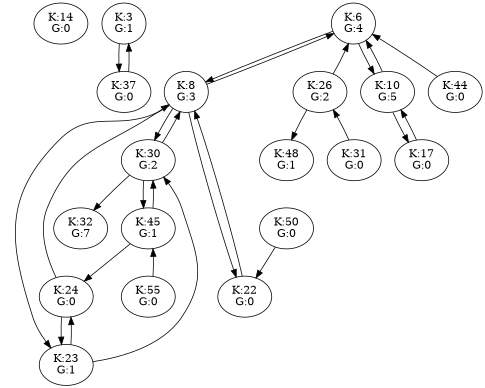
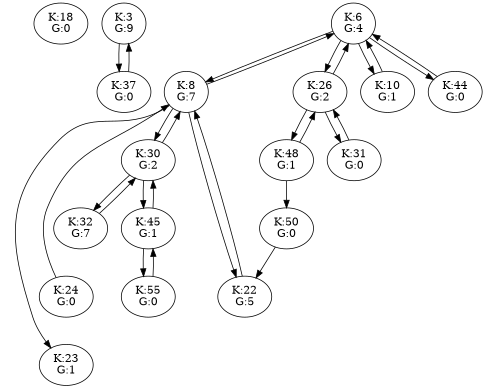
node "K:14 G:0": label "K:14 G:0" -> "K:18 G:0"
node "K:3 G:1": label "K:3 G:1" -> "K:3 G:9"
edge "K:6 G:4" -> "K:26 G:2": added
edge "K:6 G:4" -> "K:44 G:0": added
node "K:8 G:3": label "K:8 G:3" -> "K:8 G:7"
node "K:10 G:5": label "K:10 G:5" -> "K:10 G:1"
edge "K:26 G:2" -> "K:31 G:0": added
edge "K:48 G:1" -> "K:26 G:2": added
node "K:17 G:0": removed
edge "K:48 G:1" -> "K:50 G:0": added
edge "K:45 G:1" -> "K:24 G:0": now "K:45 G:1" -> "K:55 G:0"
node "K:22 G:0": label "K:22 G:0" -> "K:22 G:5"
edge "K:23 G:1" -> "K:30 G:2": now "K:32 G:7" -> "K:30 G:2"
edge "K:24 G:0" -> "K:23 G:1": removed
edge "K:23 G:1" -> "K:24 G:0": removed
